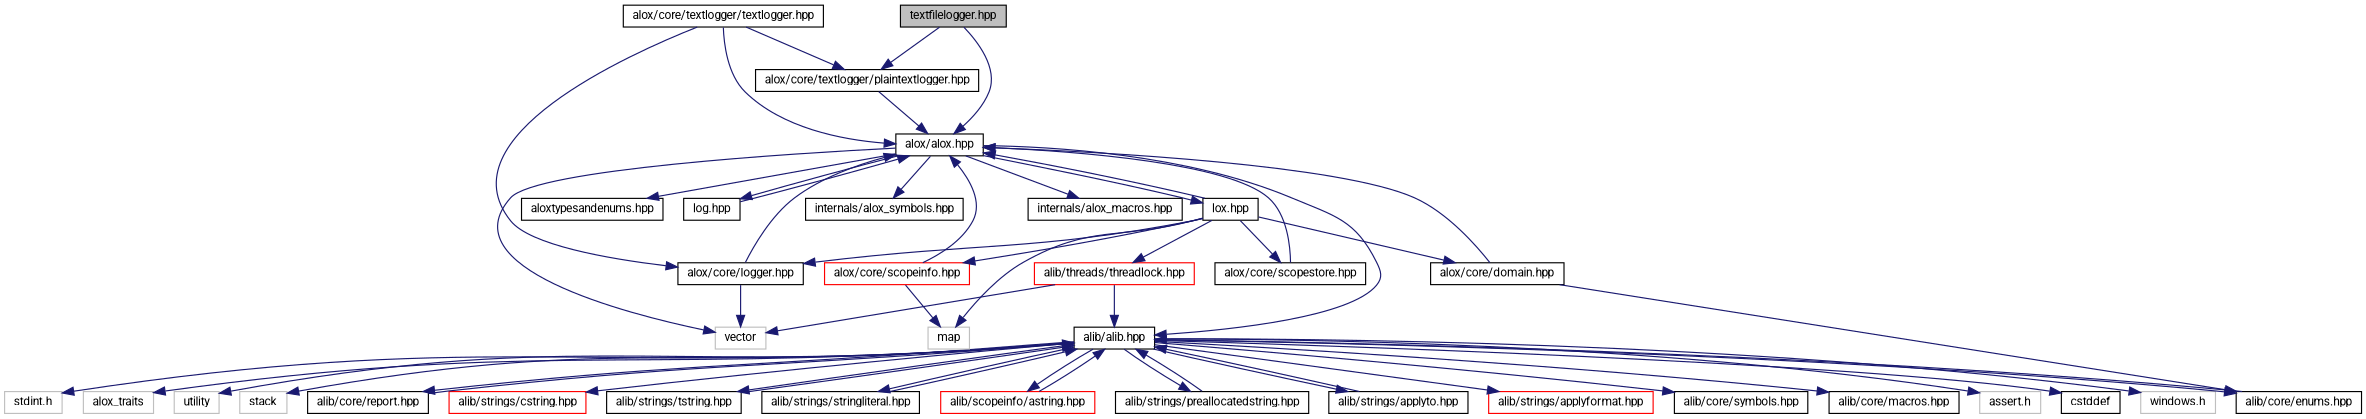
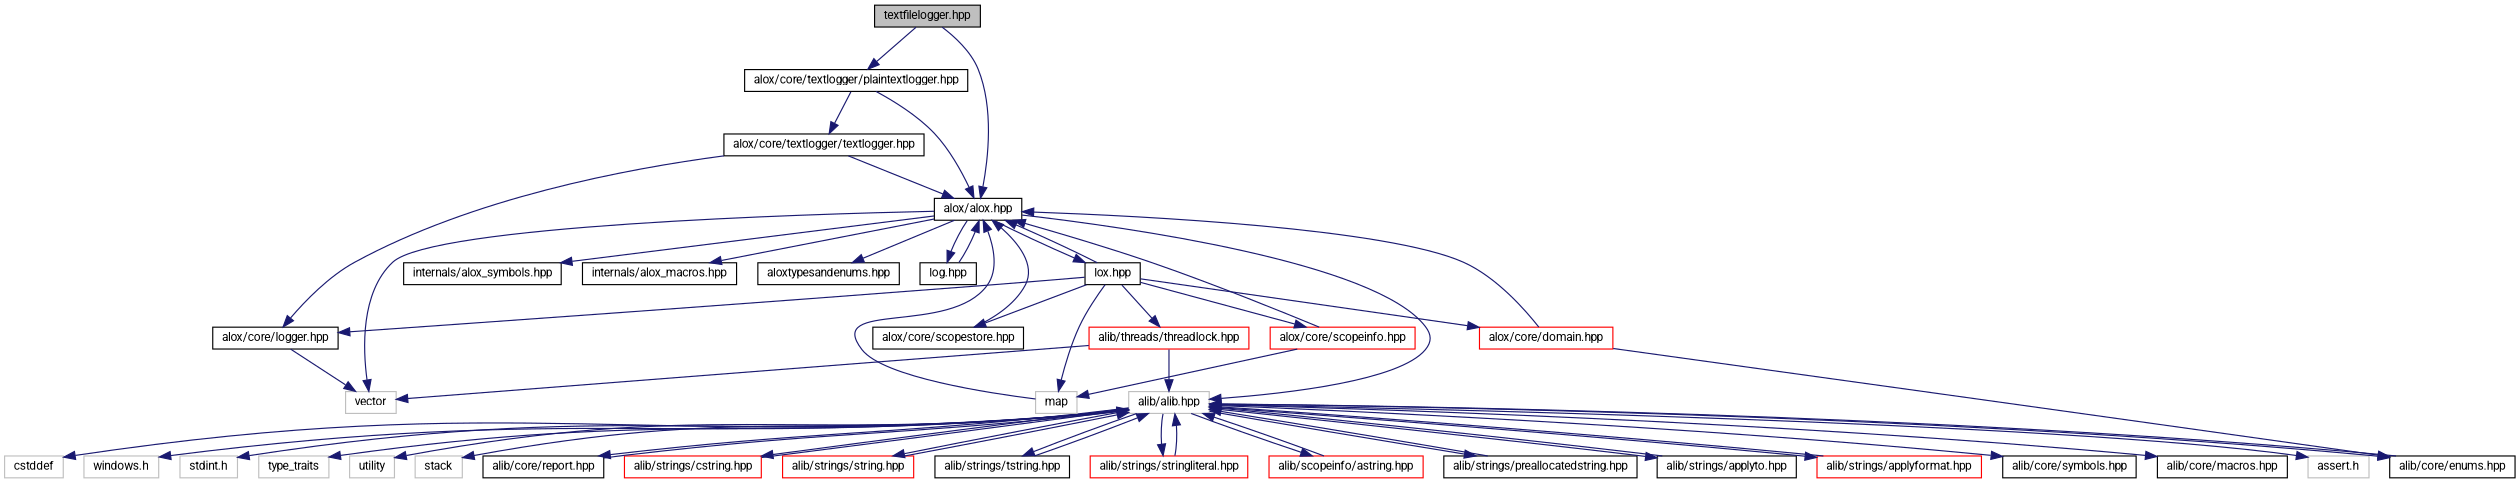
edge "alox/core/textlogger/textlogger.hpp" -> "alox/core/textlogger/plaintextlogger.hpp": reversed
edge "alox/core/logger.hpp" -> "alox/alox.hpp": now "map" -> "alox/alox.hpp"
node "alox/core/domain.hpp": color black -> red
node "alib/alib.hpp": color black -> grey75
node "alox_traits": label "alox_traits" -> "type_traits"
node "alib/strings/stringliteral.hpp": color black -> red
node "cstddef": color black -> grey75
edge "alib/strings/applyformat.hpp" -> "alib/alib.hpp": added
edge "alib/strings/cstring.hpp" -> "alib/alib.hpp": added
node "alib/strings/string.hpp": added
